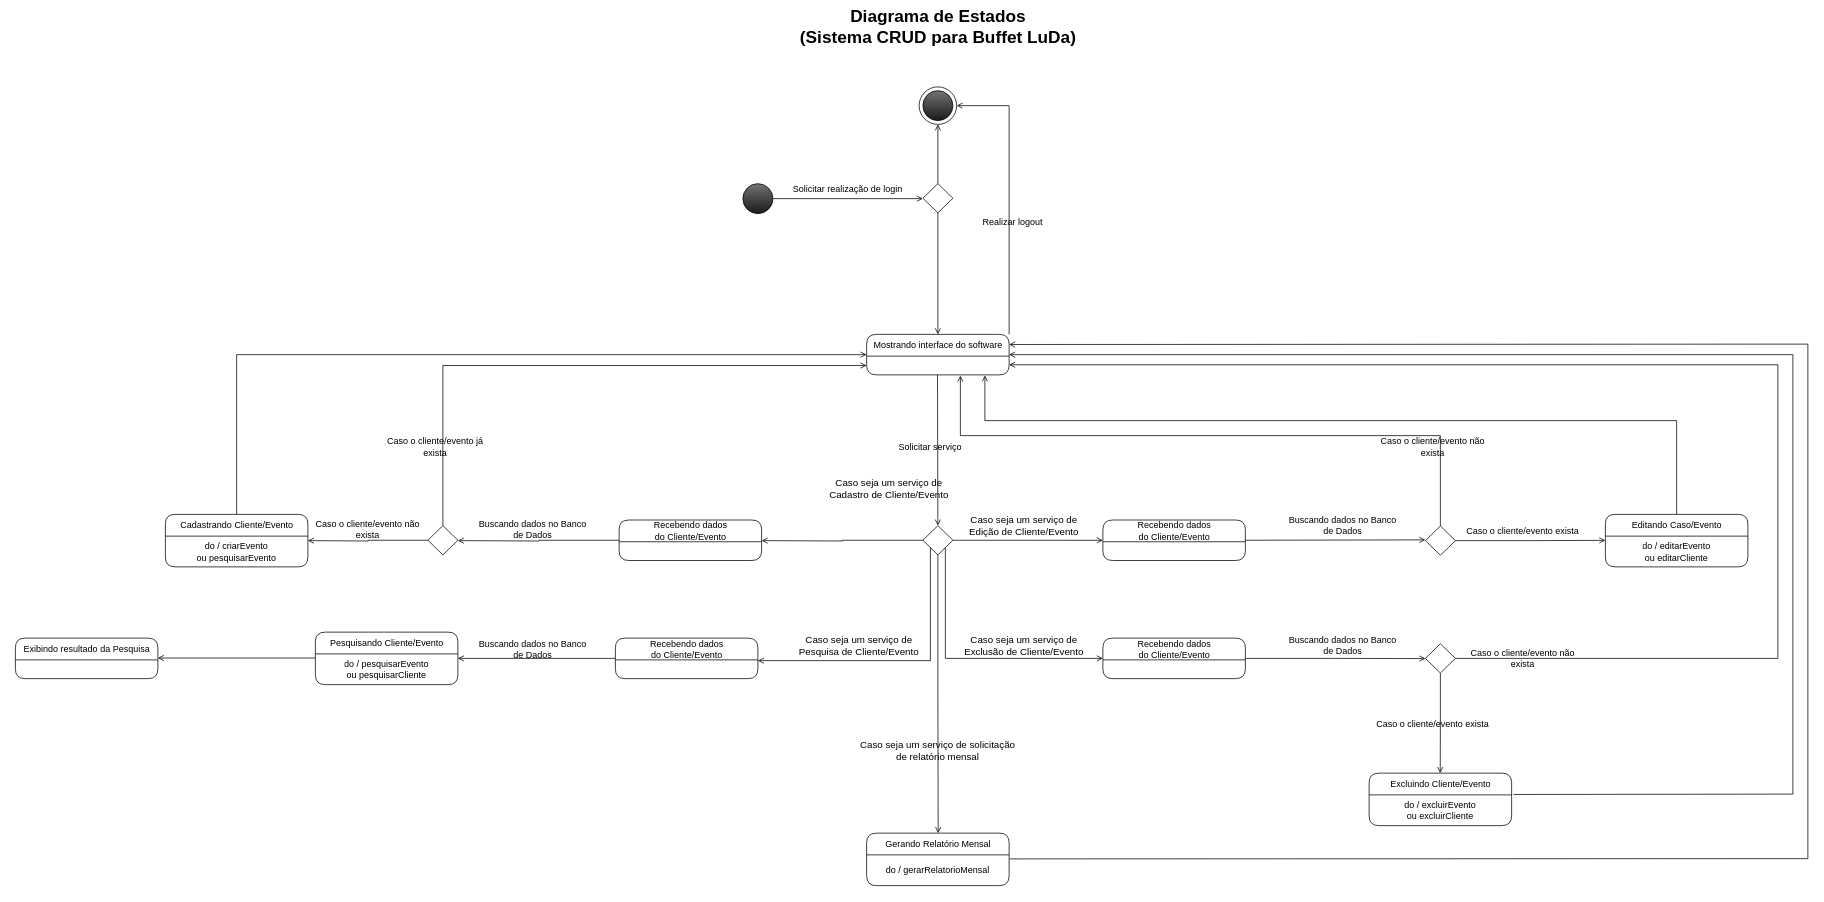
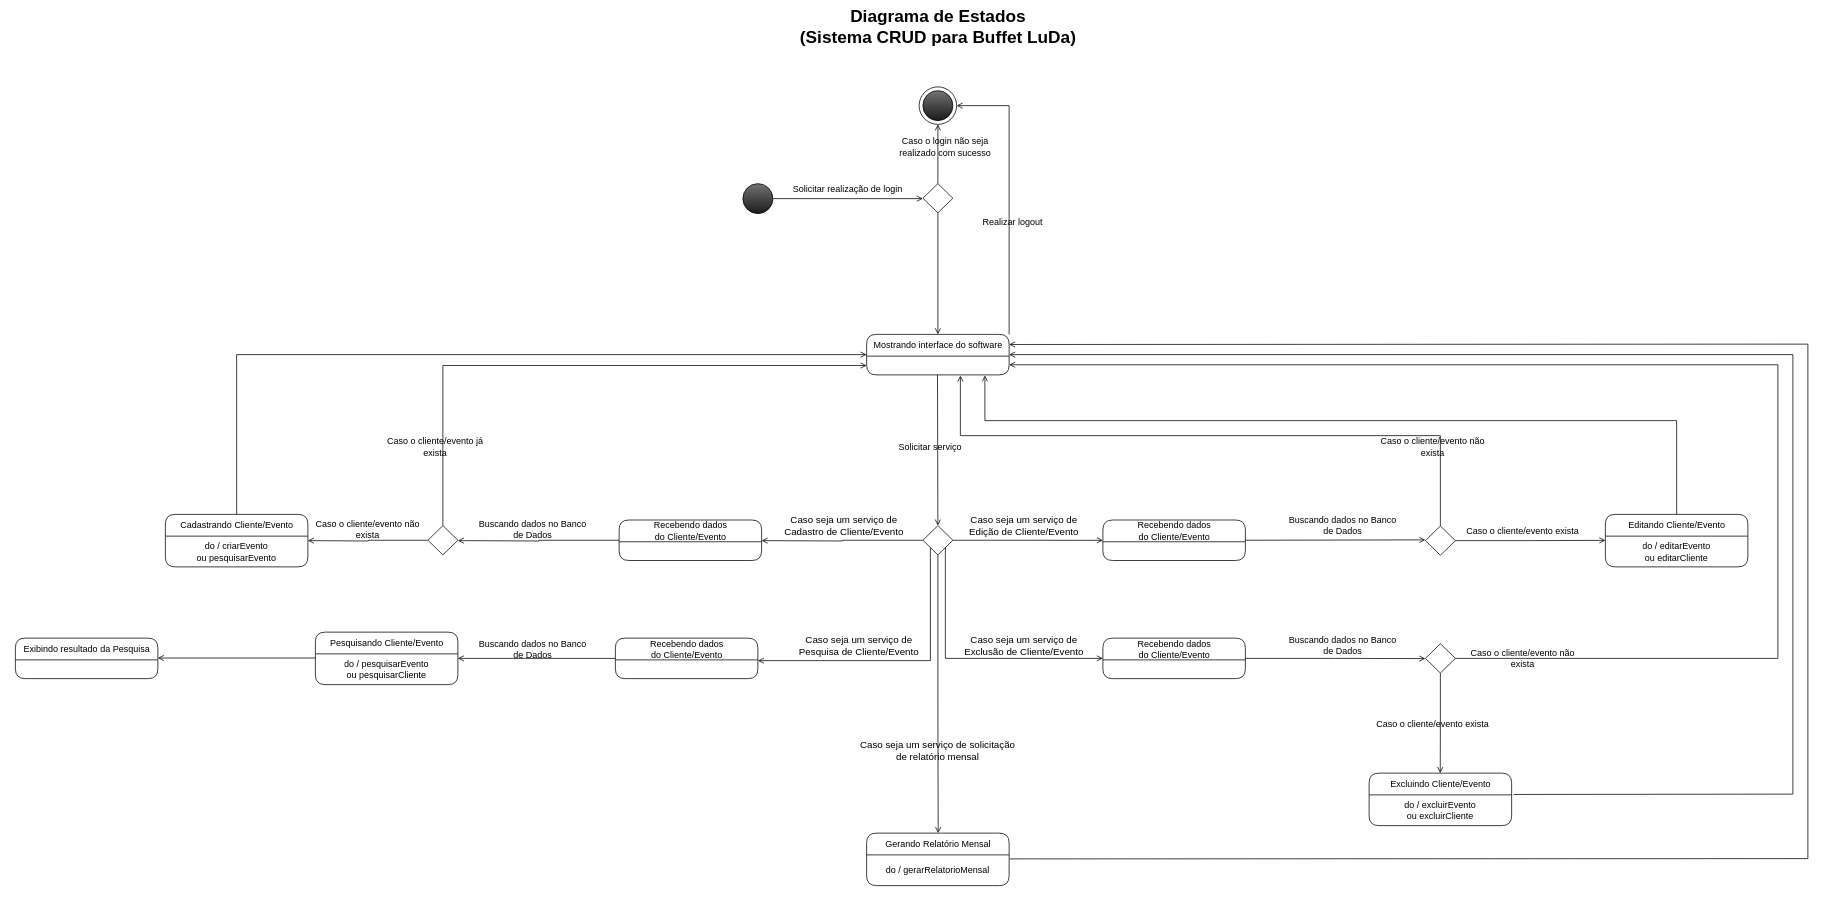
node "Caso o login não seja realizado com sucesso": added
node "Caso seja um serviço de Cadastro de Cliente/Evento": moved (889, 488) -> (844, 525)
node "Editando Caso/Evento": label "Editando Caso/Evento" -> "Editando Cliente/Evento"
